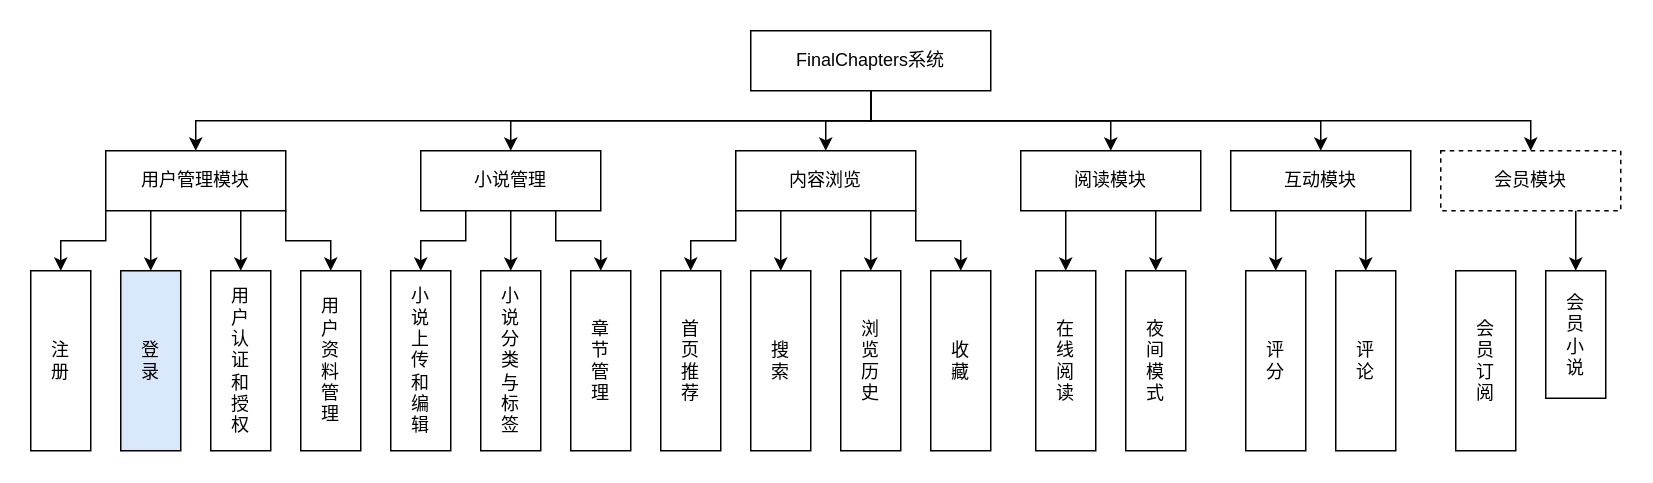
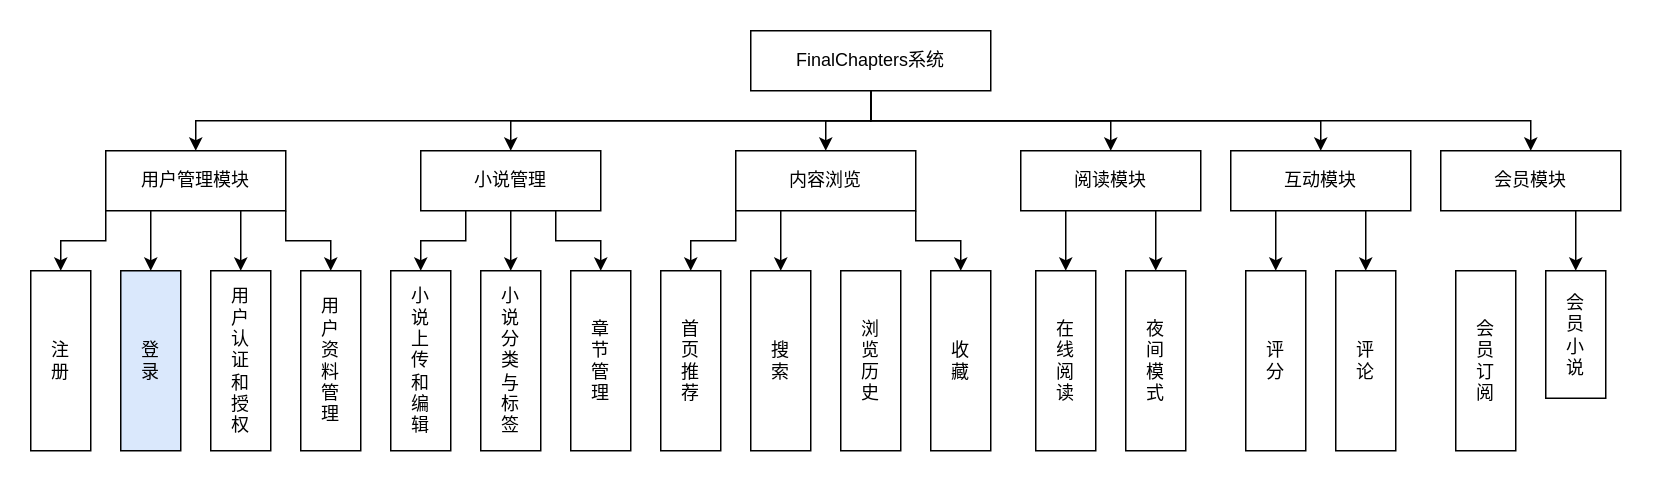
node "会员模块": style dashed -> solid
edge "内容浏览" -> "浏 览 历 史": removed
